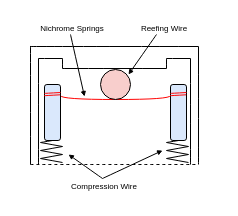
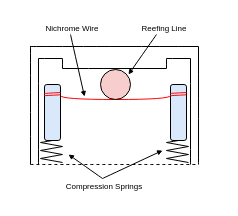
node "Nichrome Springs": label "Nichrome Springs" -> "Nichrome Wire"
node "Reefing Wire": label "Reefing Wire" -> "Reefing Line"
node "Compression Wire": label "Compression Wire" -> "Compression Springs"
